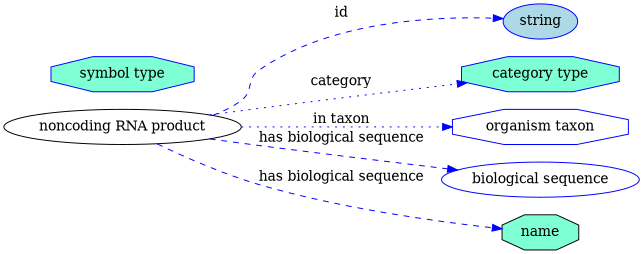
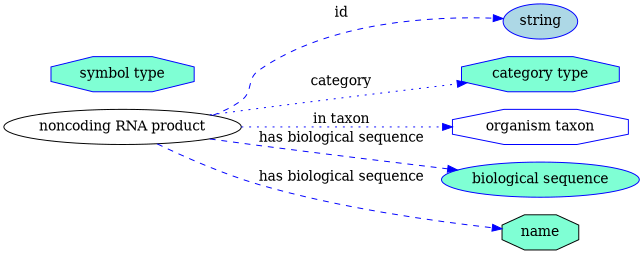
node "biological sequence": fillcolor white -> aquamarine
